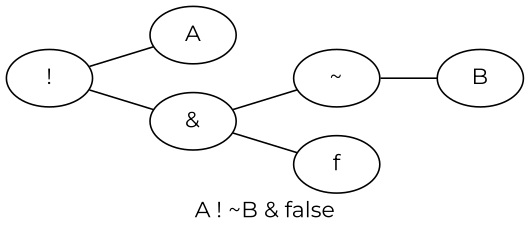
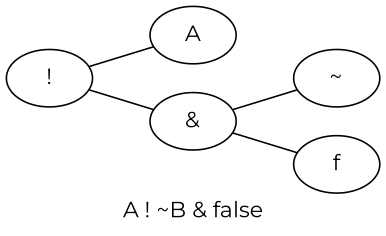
node "B": removed
